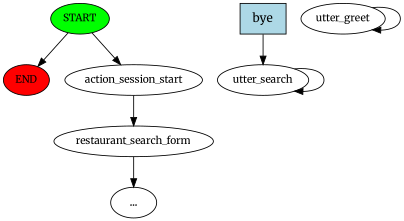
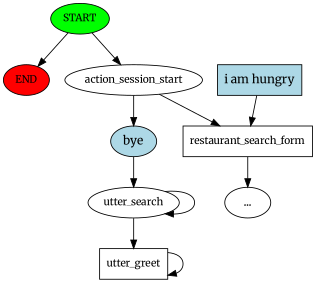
node "bye": shape box -> ellipse
node "utter_greet": shape ellipse -> box
node "i am hungry": added
edge "action_session_start" -> "bye": added
node "restaurant_search_form": shape ellipse -> box
edge "utter_search" -> "utter_greet": added
